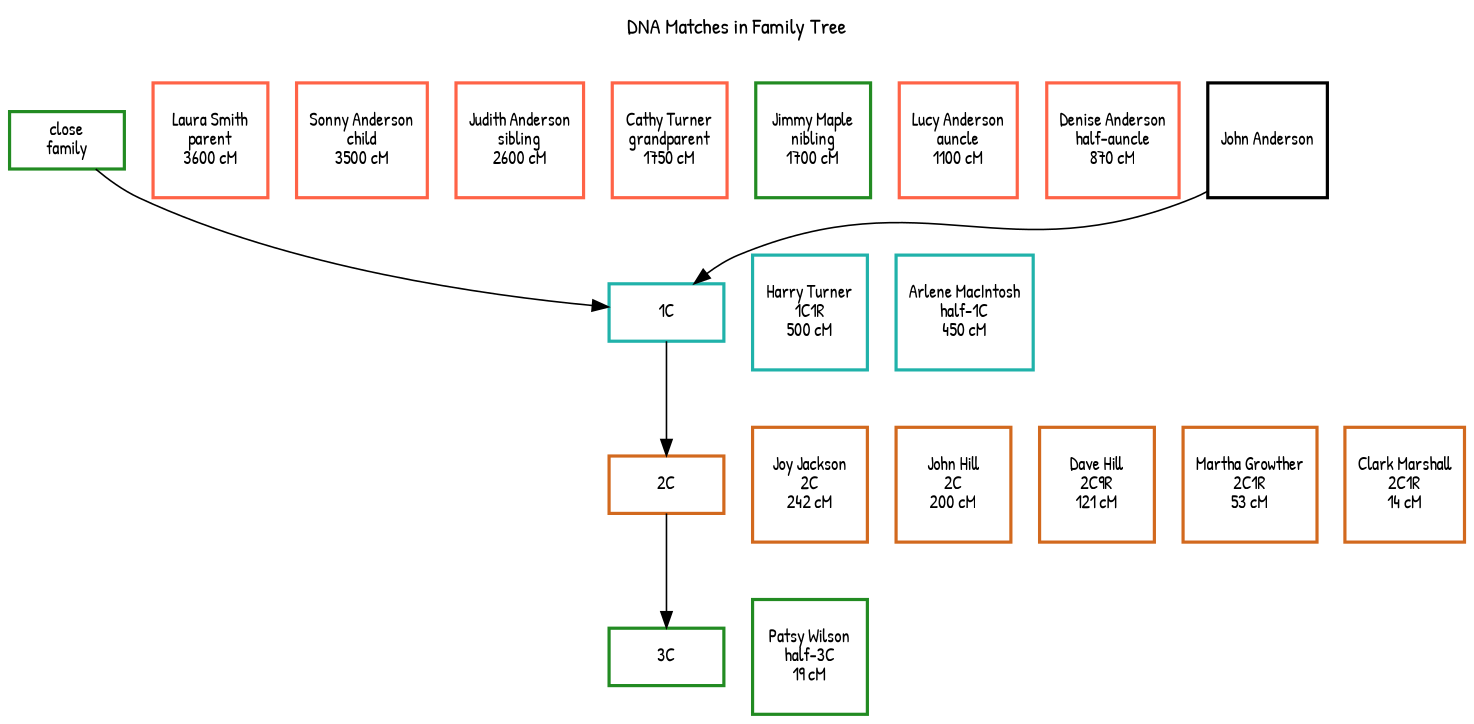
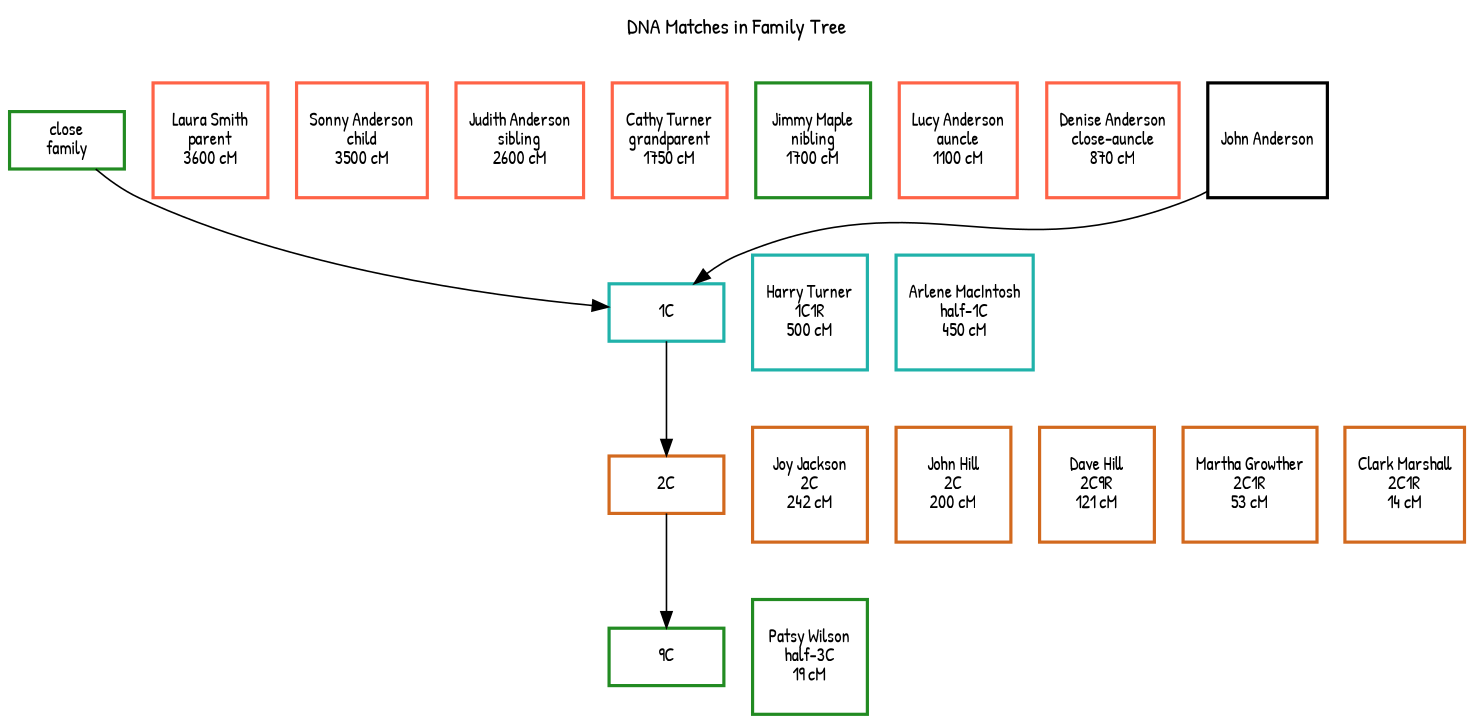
node "Denise Anderson half-auncle 870 cM": label "Denise Anderson half-auncle 870 cM" -> "Denise Anderson close-auncle 870 cM"
node "3C": label "3C" -> "9C"
